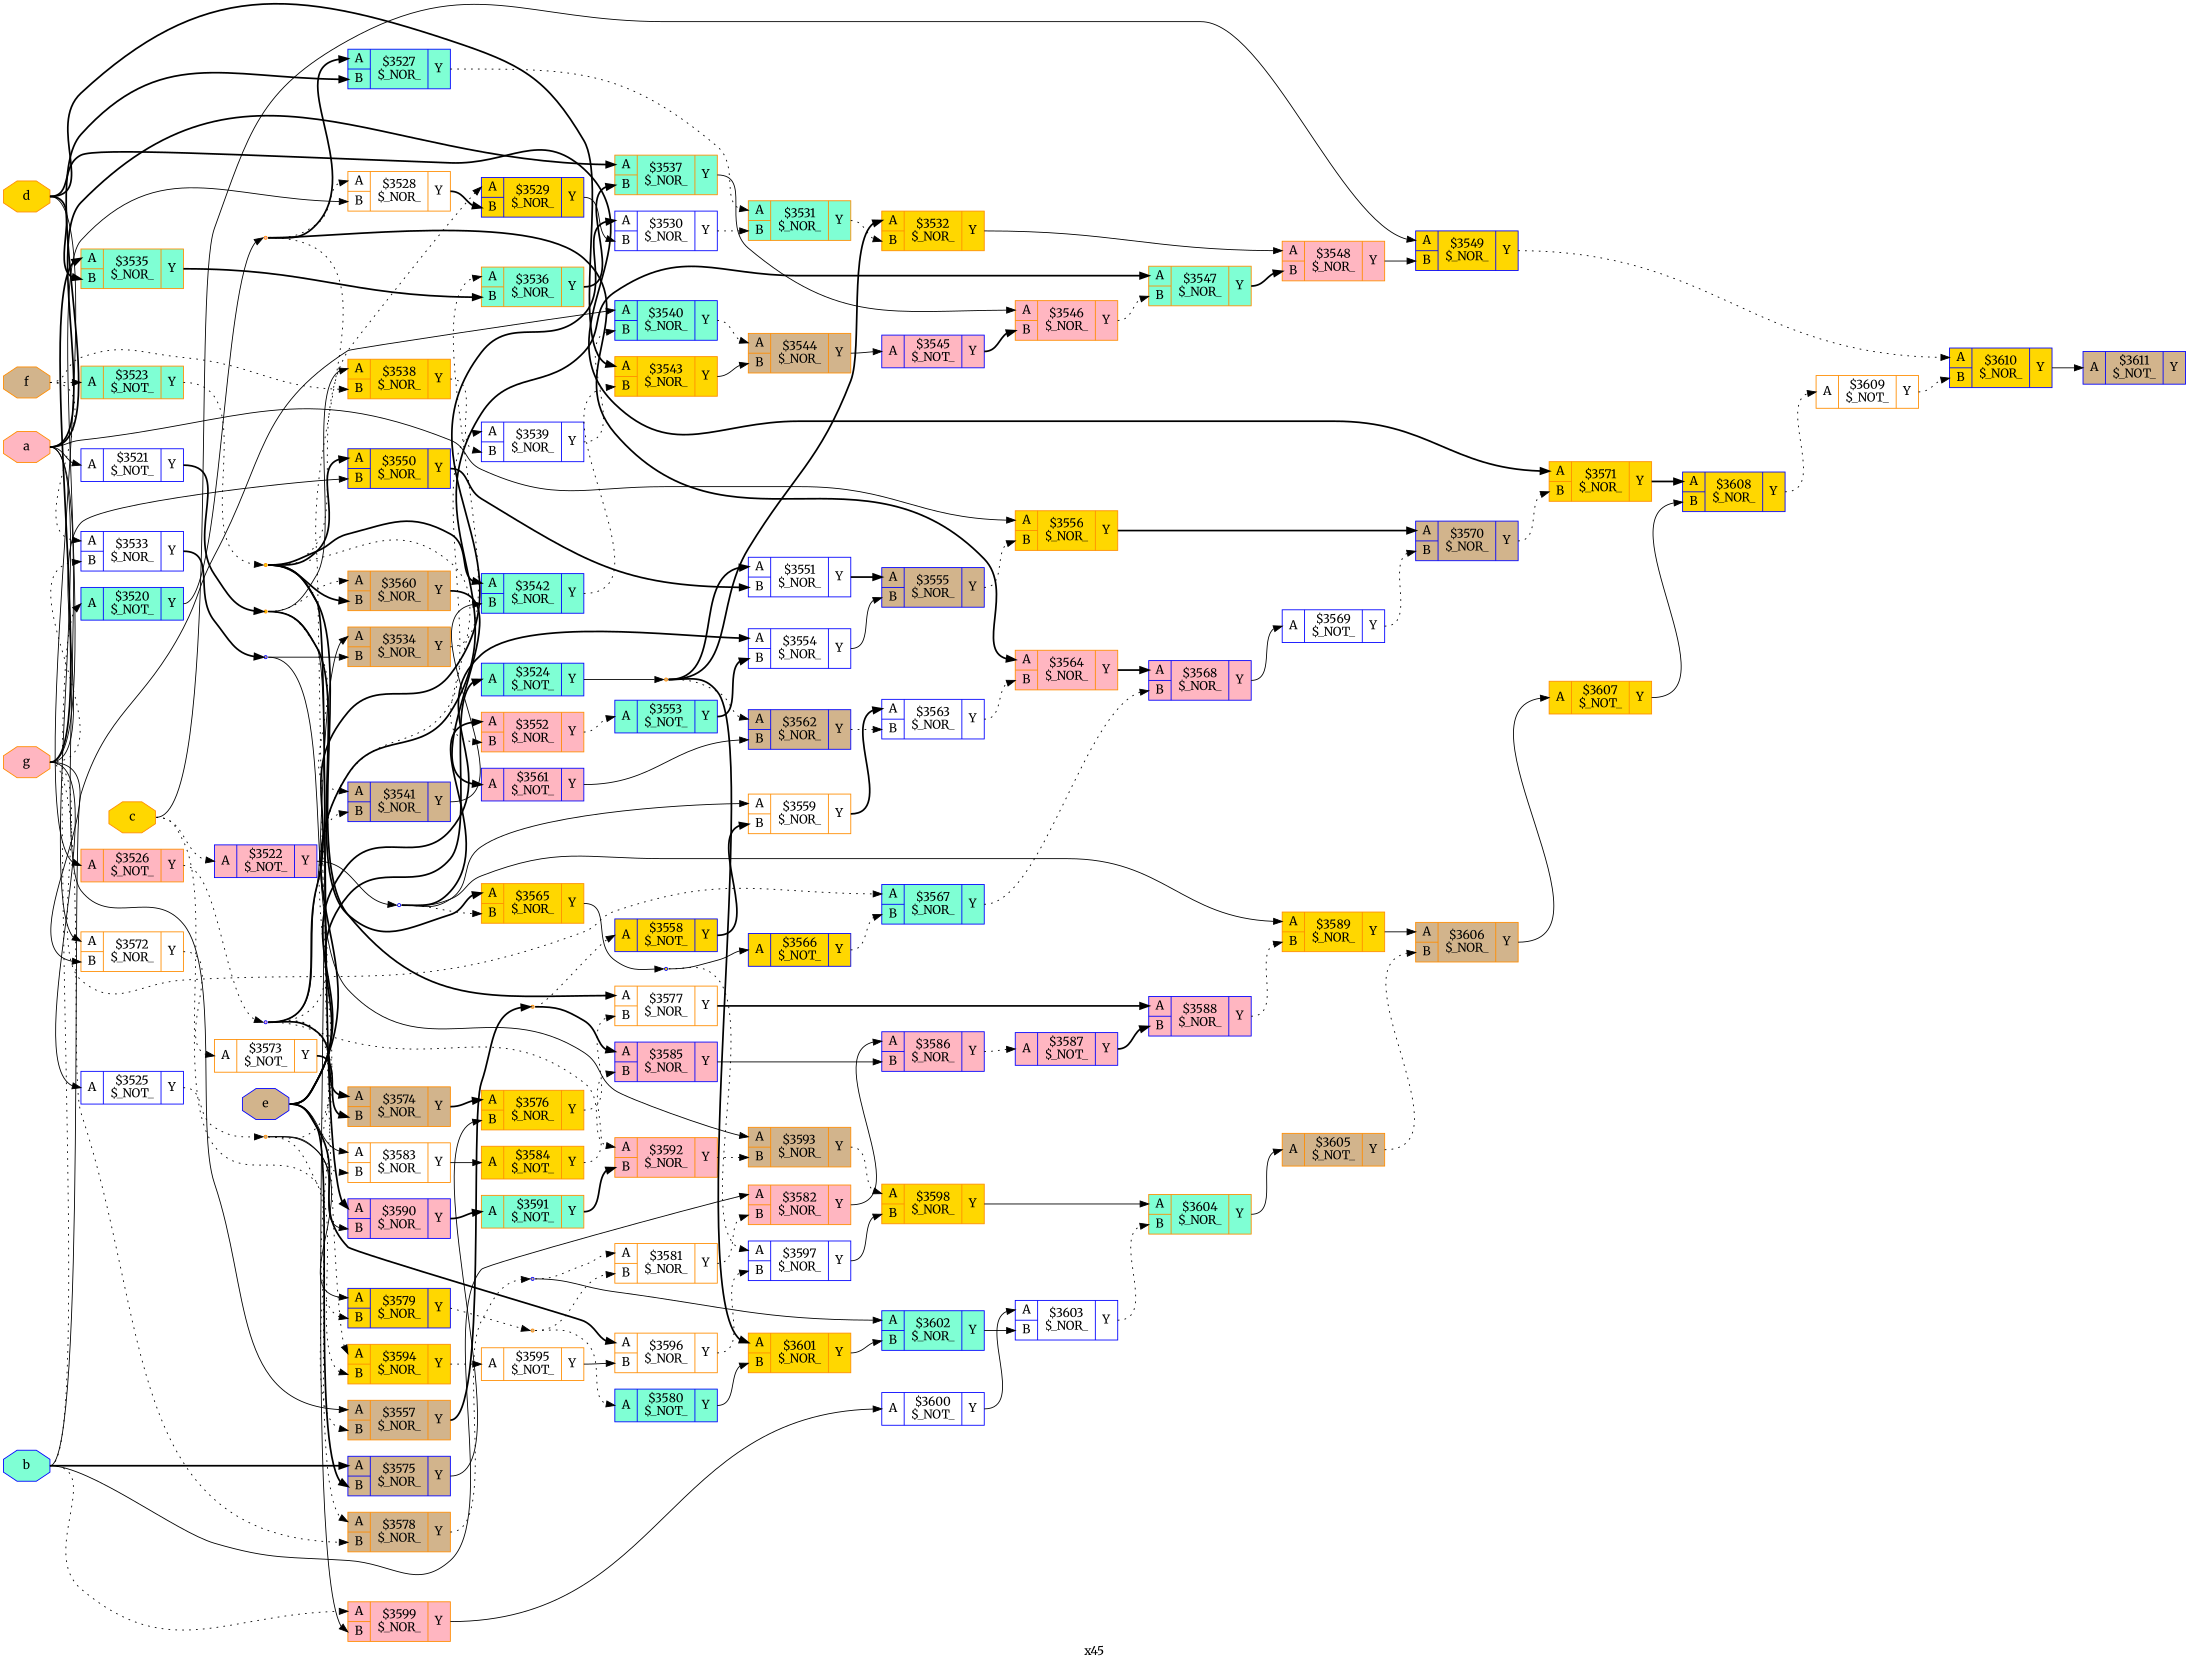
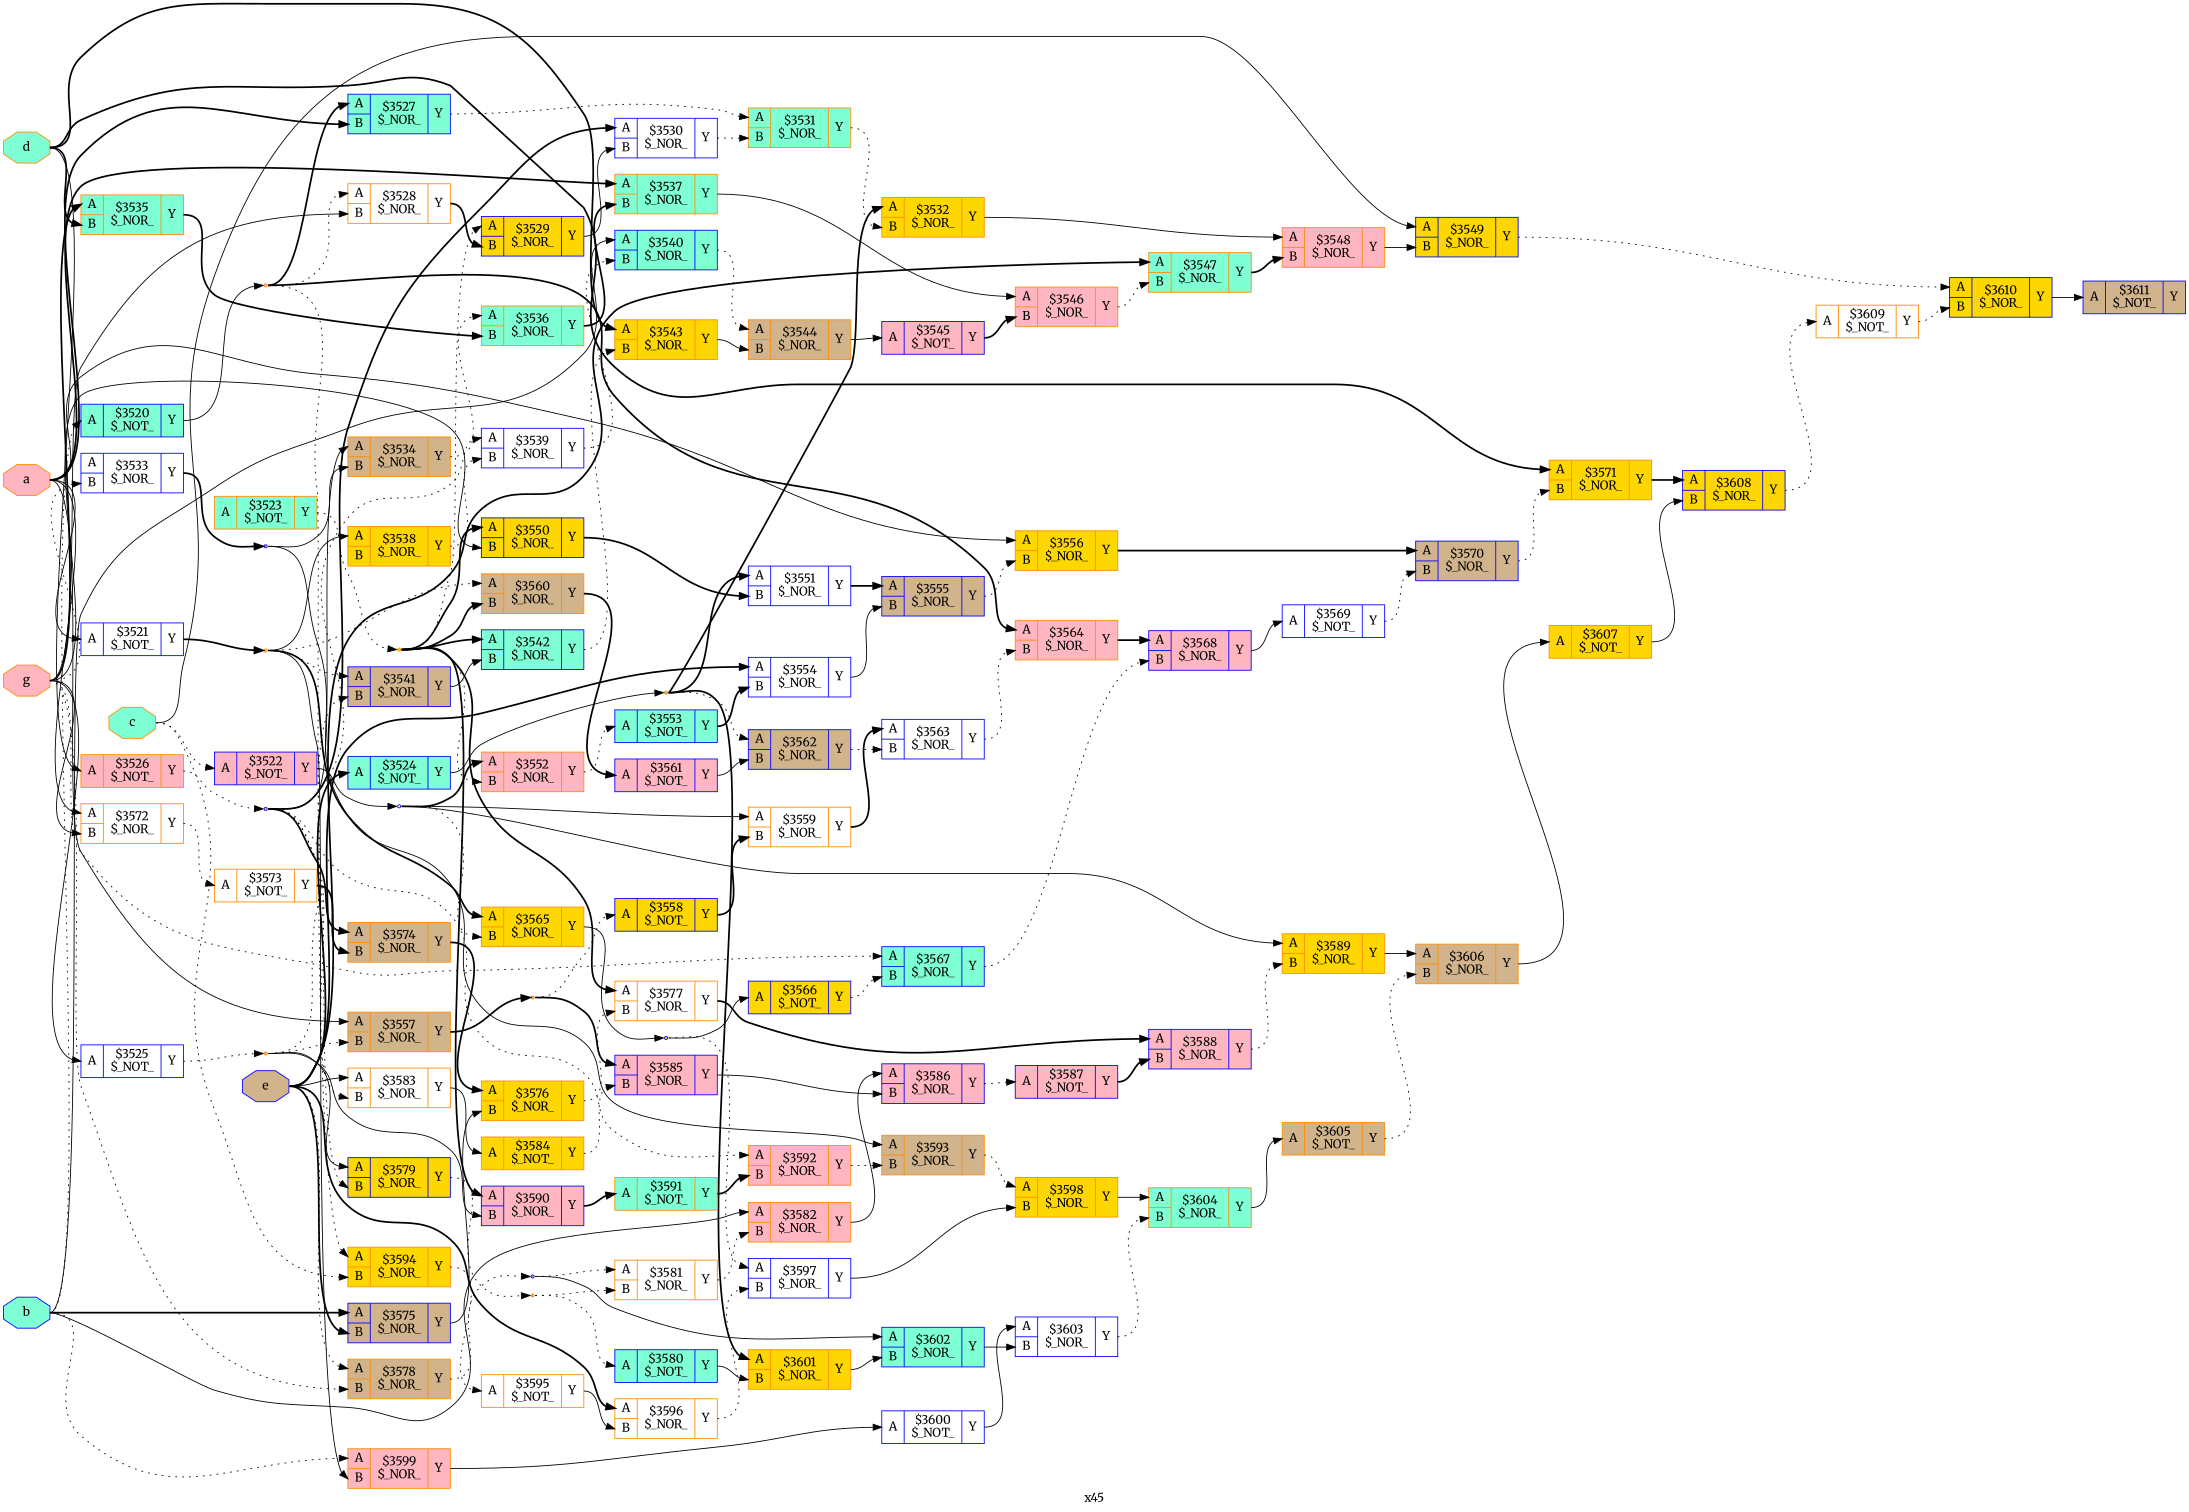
node "d": fillcolor gold -> aquamarine
node "f": removed
node "c": fillcolor gold -> aquamarine
